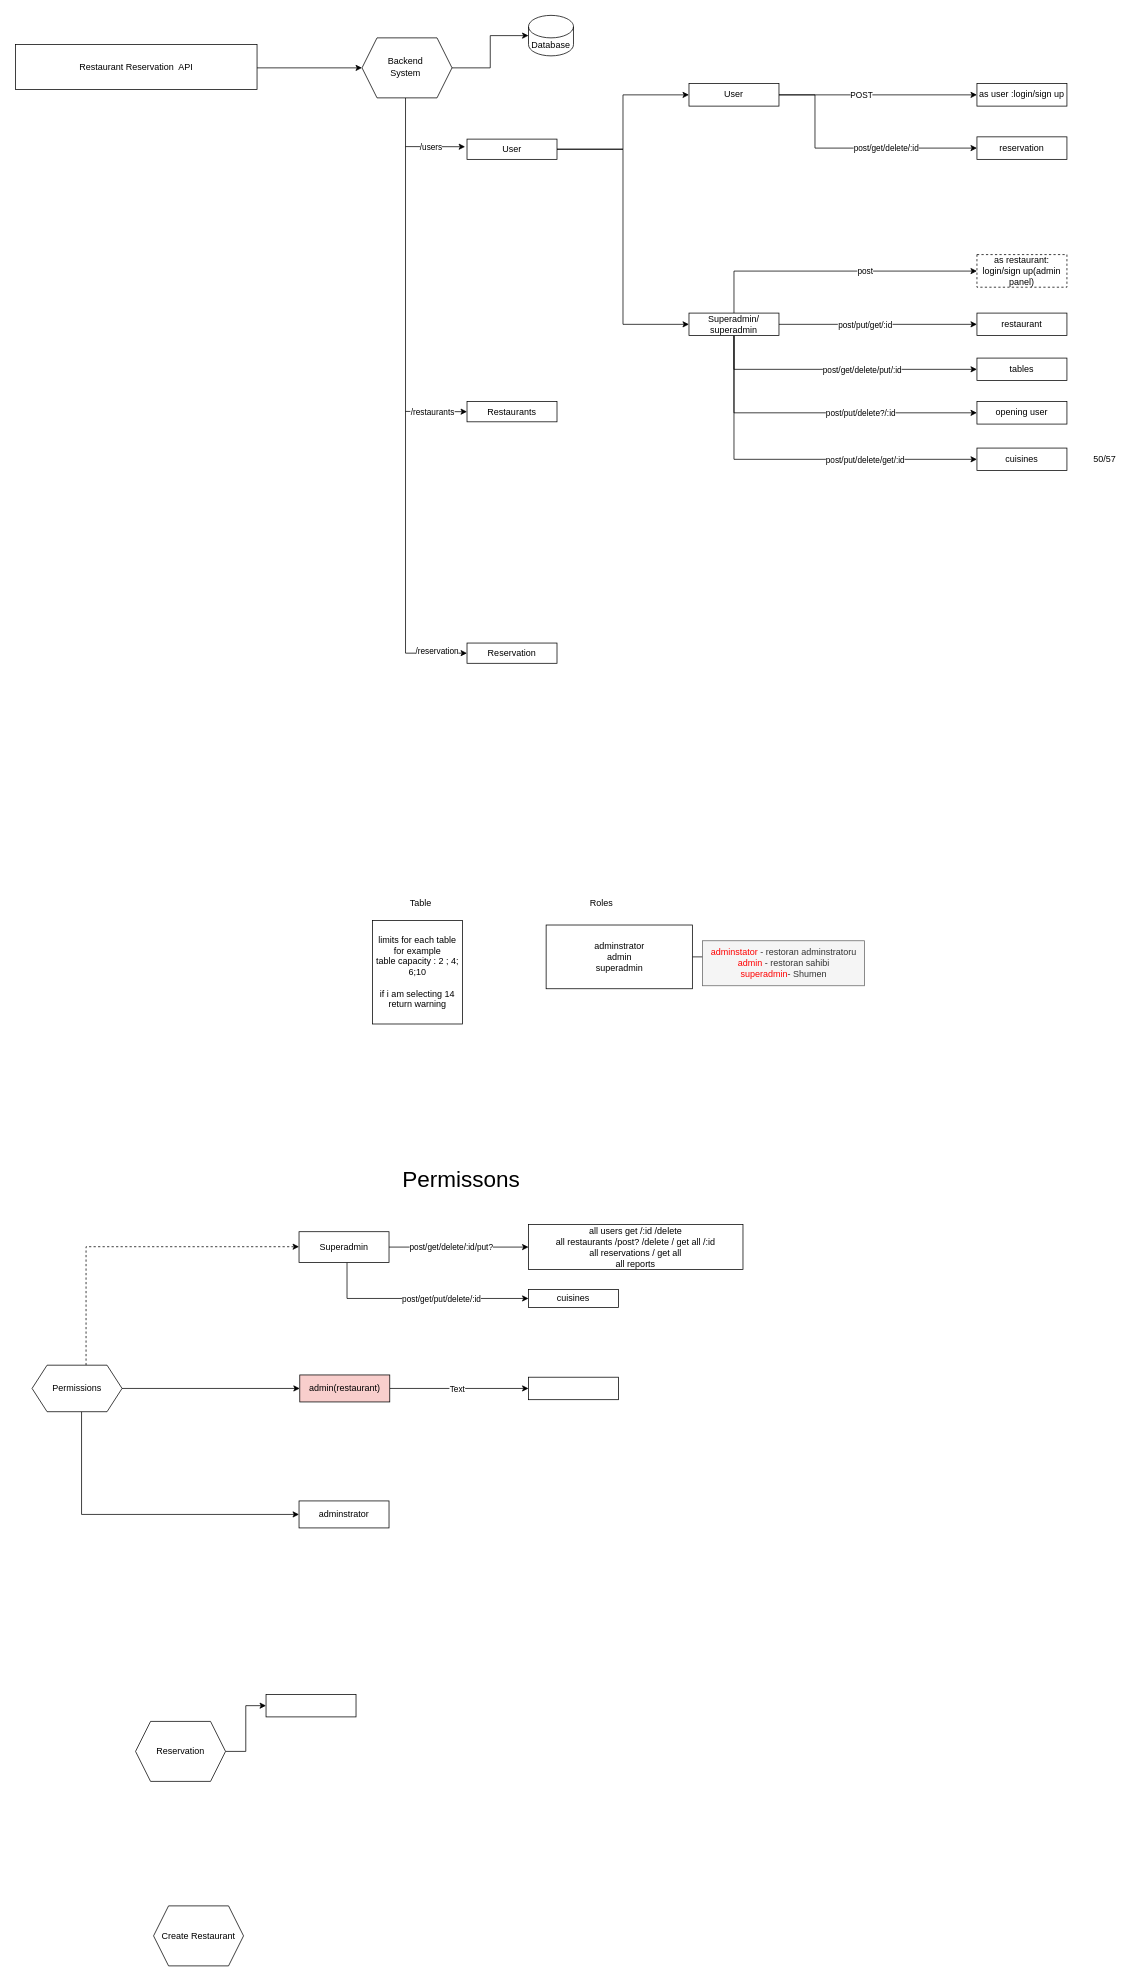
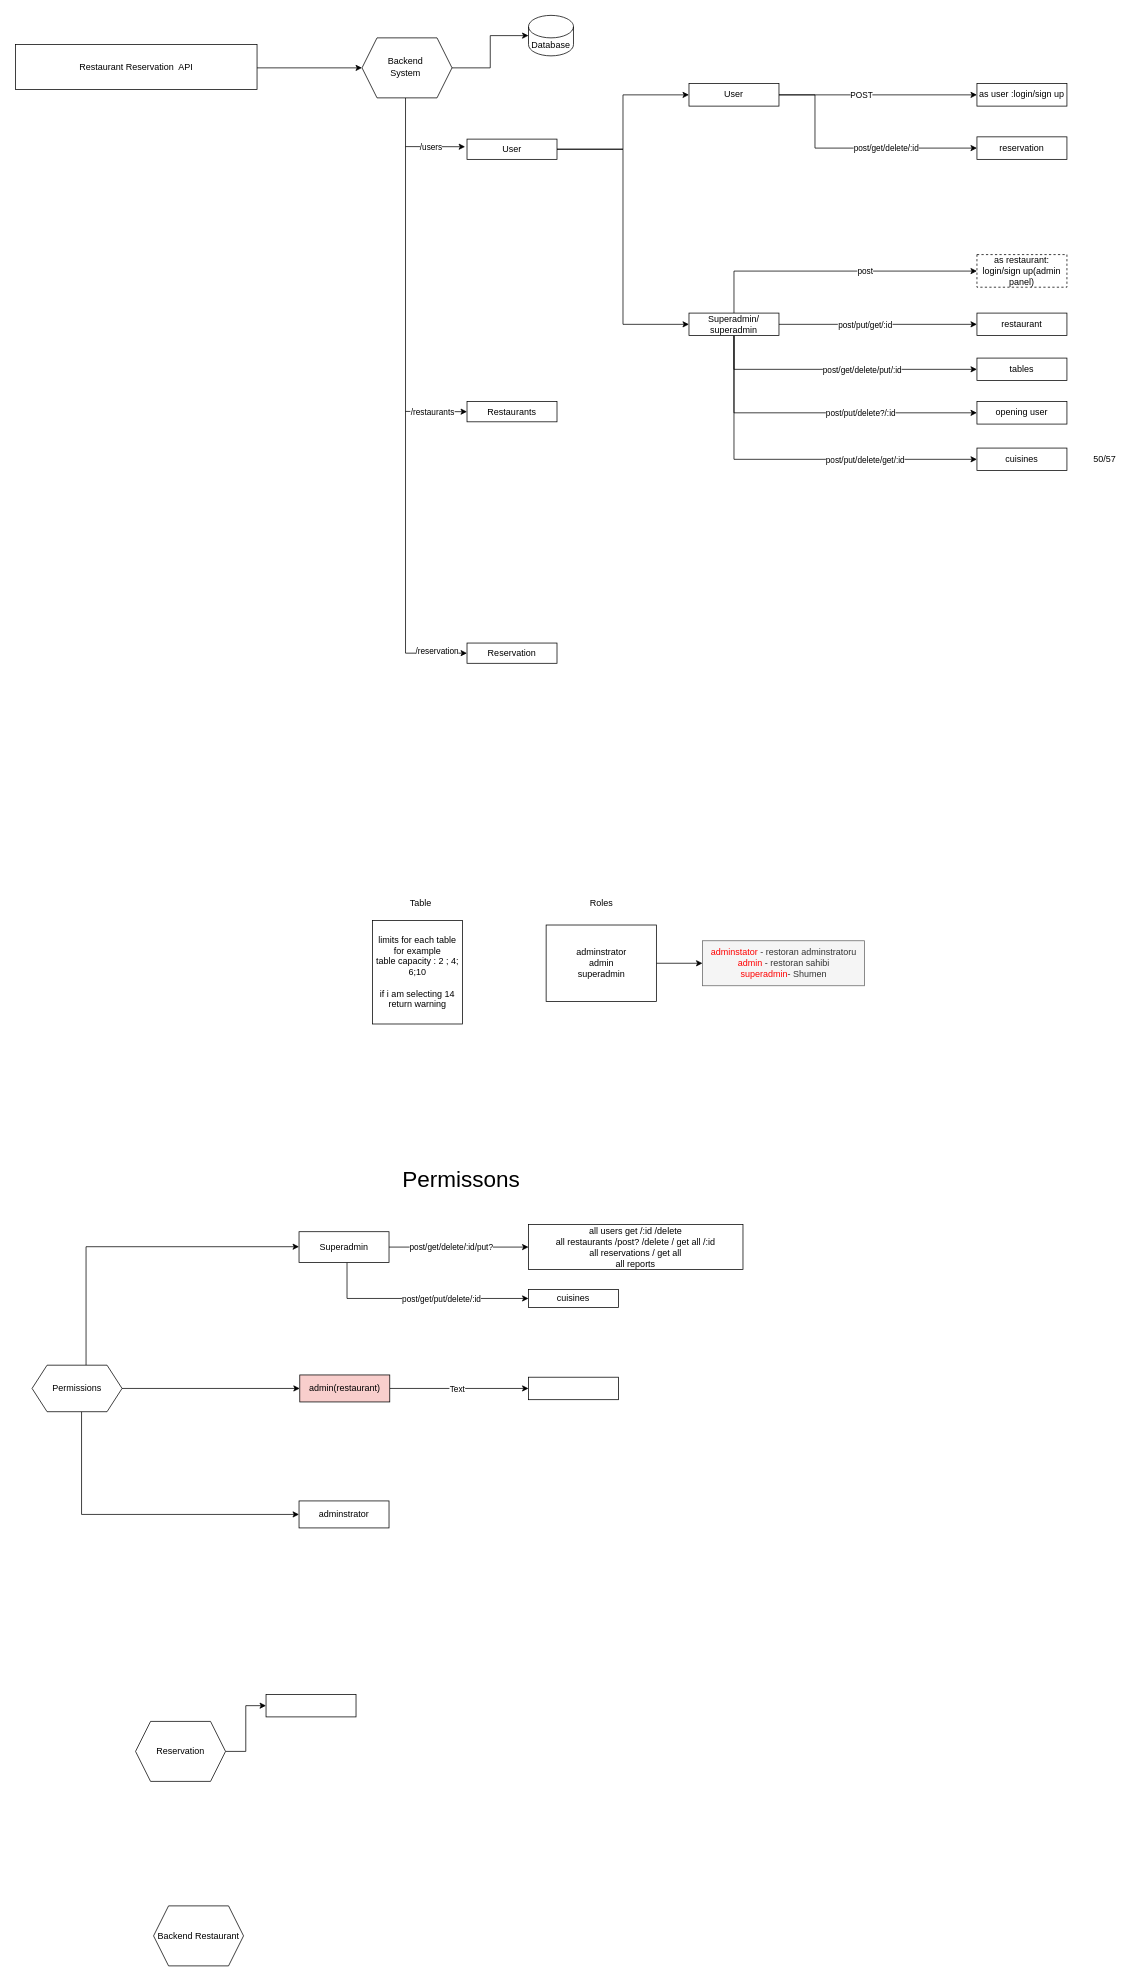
node "adminstrator admin superadmin": size 146x64 -> 110x77
edge "Permissions" -> "Superadmin": style dashed -> solid
node "Create Restaurant": label "Create Restaurant" -> "Backend Restaurant"
